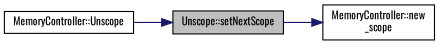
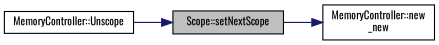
node "Unscope::setNextScope": label "Unscope::setNextScope" -> "Scope::setNextScope"
node "MemoryController::new _scope": label "MemoryController::new _scope" -> "MemoryController::new _new"
